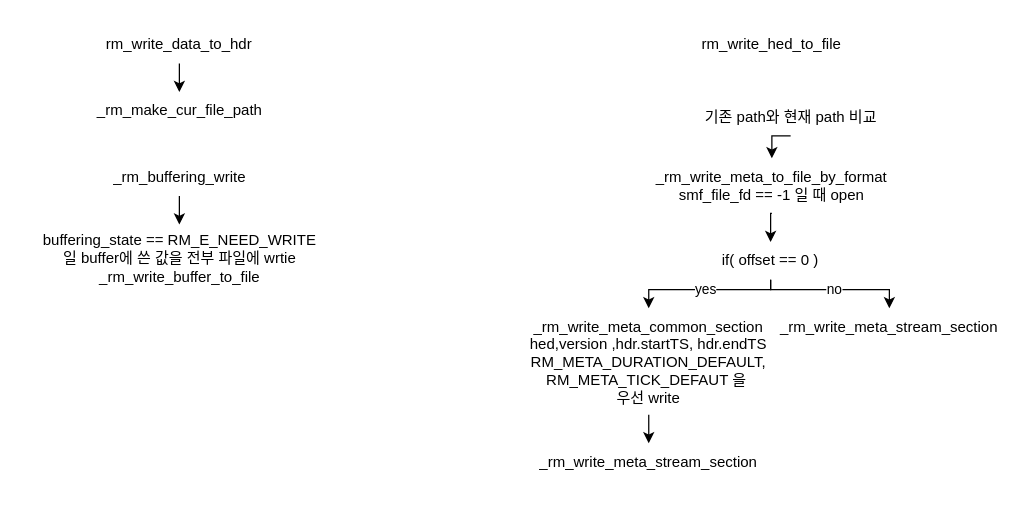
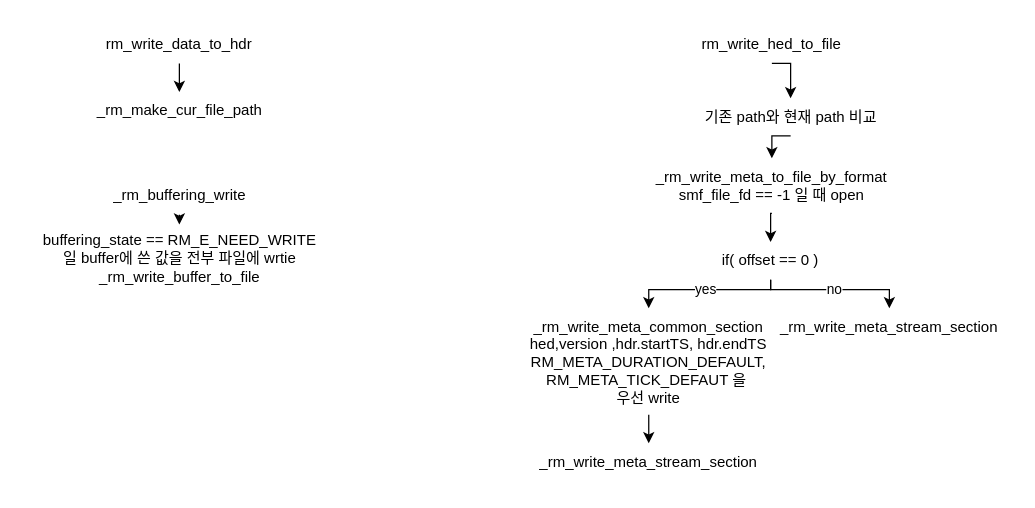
edge "rm_write_hed_to_file" -> "기존 path와 현재 path 비교": added
node "_rm_buffering_write": moved (179, 177) -> (179, 196)
